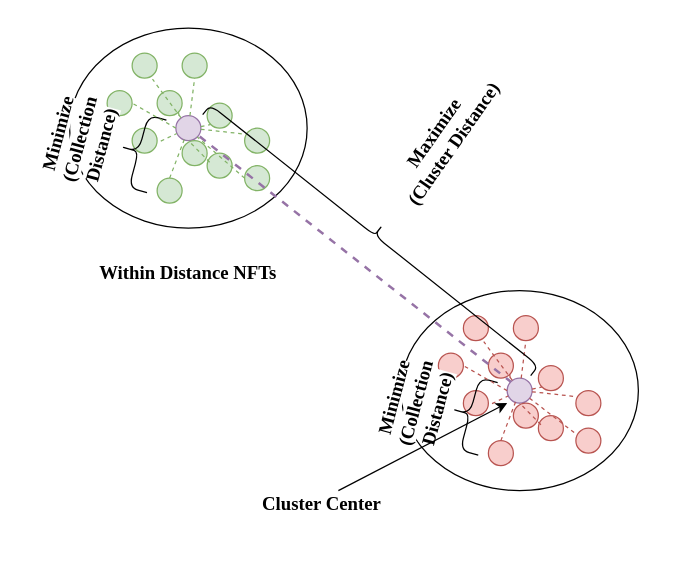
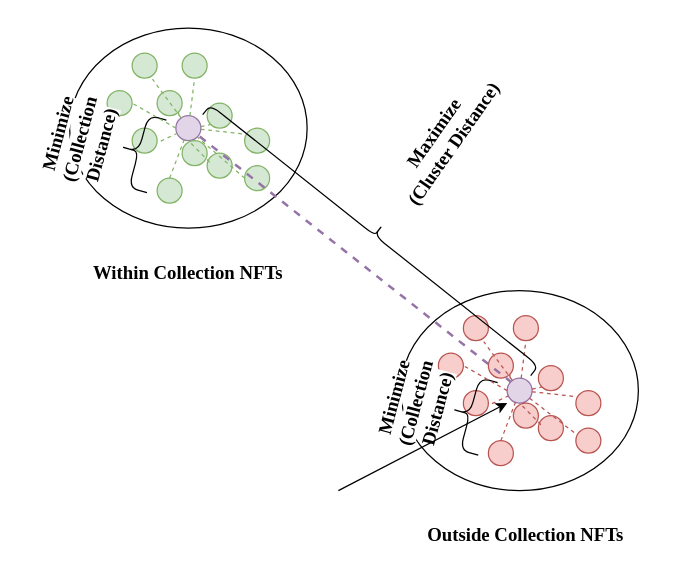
node "Within Distance NFTs": label "Within Distance NFTs" -> "Within Collection NFTs"
node "Cluster Center": removed
node "Outside Collection NFTs": added
